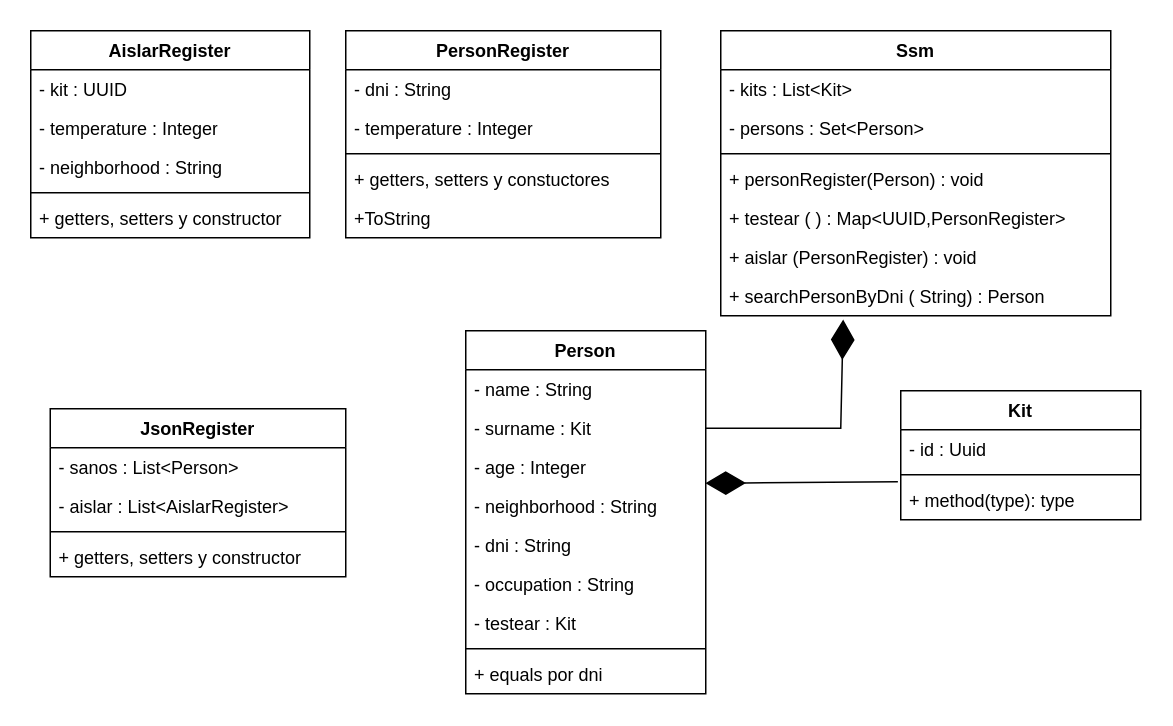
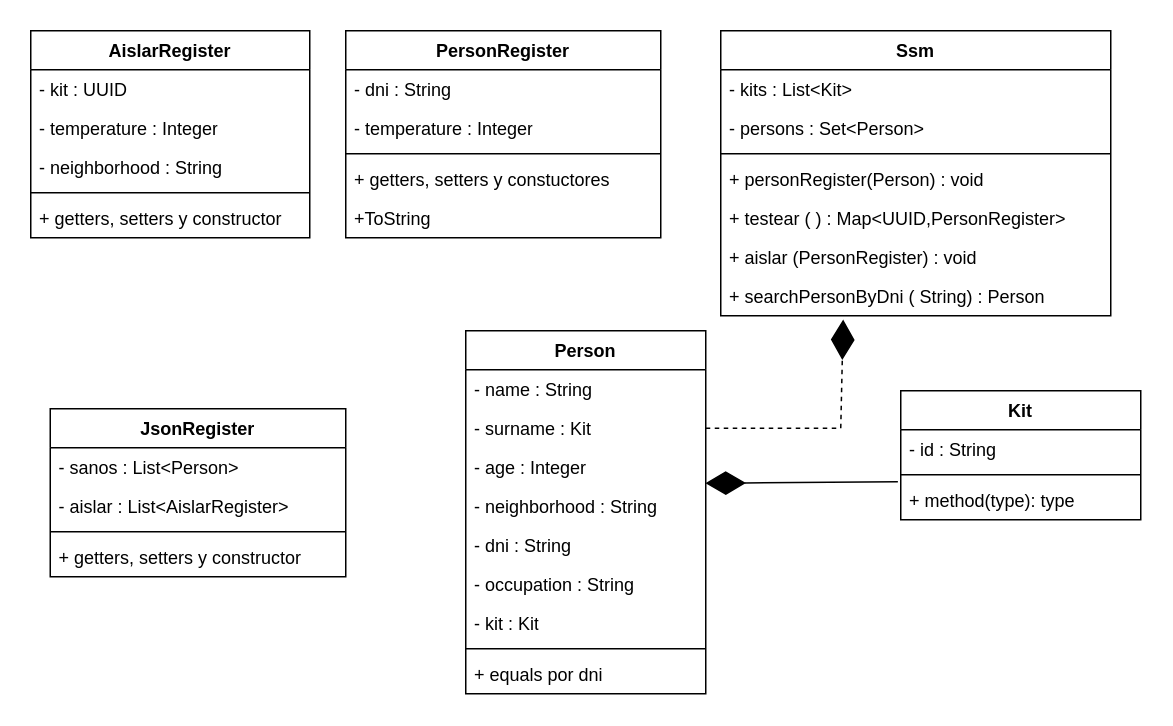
edge "- surname : Kit" -> "+ searchPersonByDni ( String) : Person": style solid -> dashed
node "- id : Uuid": label "- id : Uuid" -> "- id : String"
node "- testear : Kit": label "- testear : Kit" -> "- kit : Kit"
